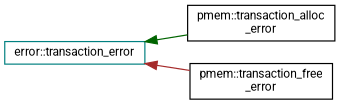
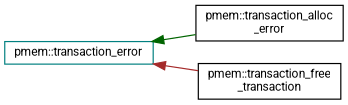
node "error::transaction_error": label "error::transaction_error" -> "pmem::transaction_error"
node "pmem::transaction_free _error": label "pmem::transaction_free _error" -> "pmem::transaction_free _transaction"
